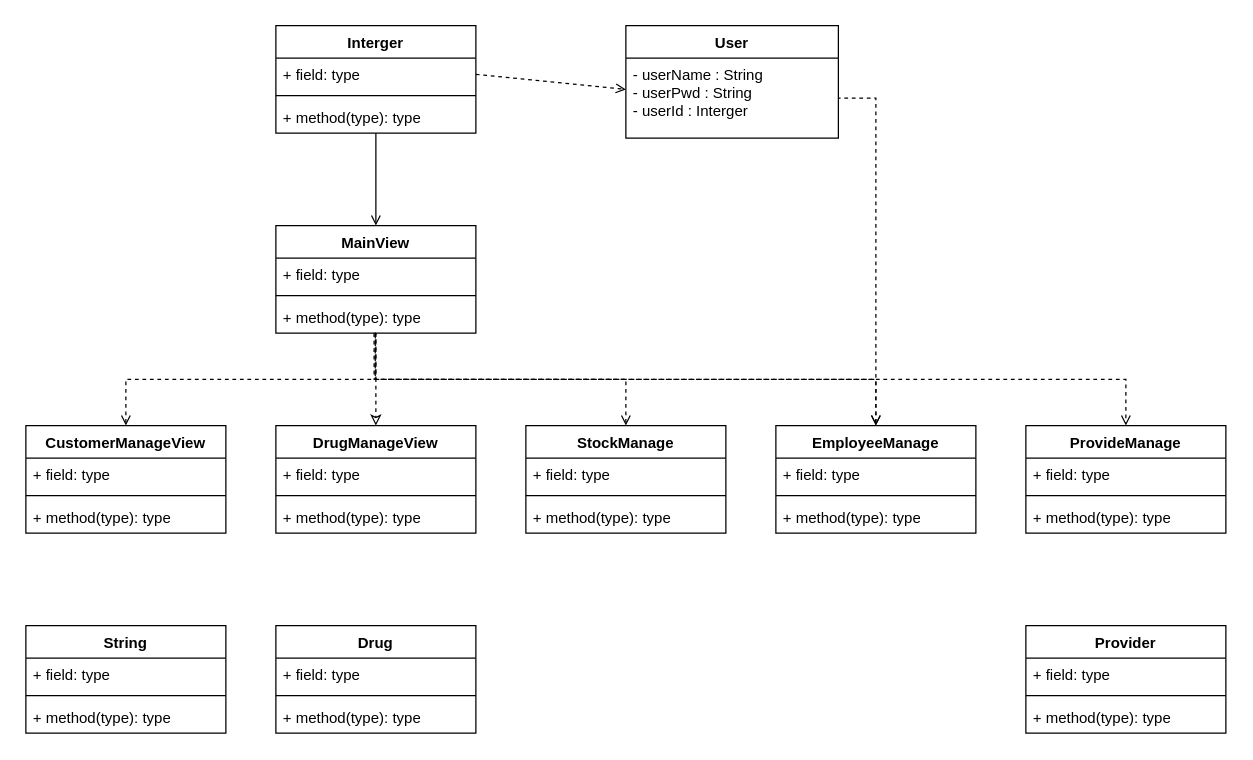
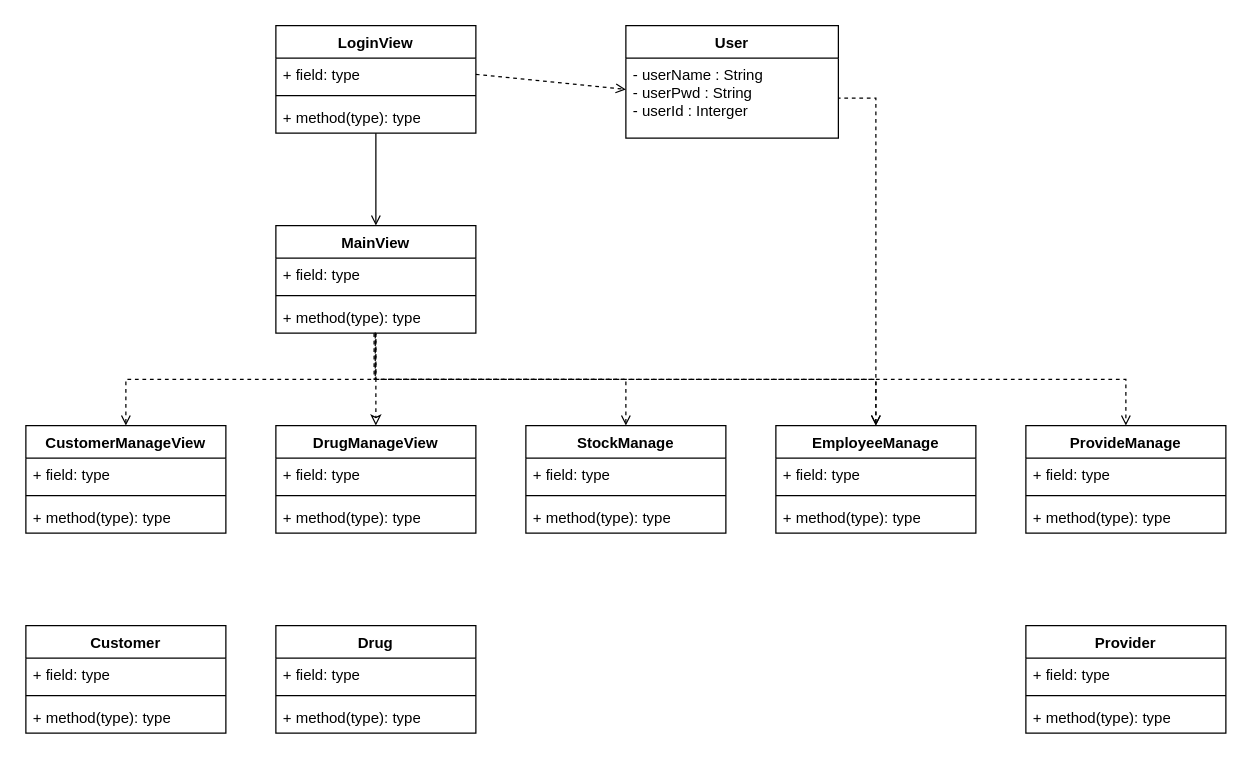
node "Interger": label "Interger" -> "LoginView"
node "String": label "String" -> "Customer"
